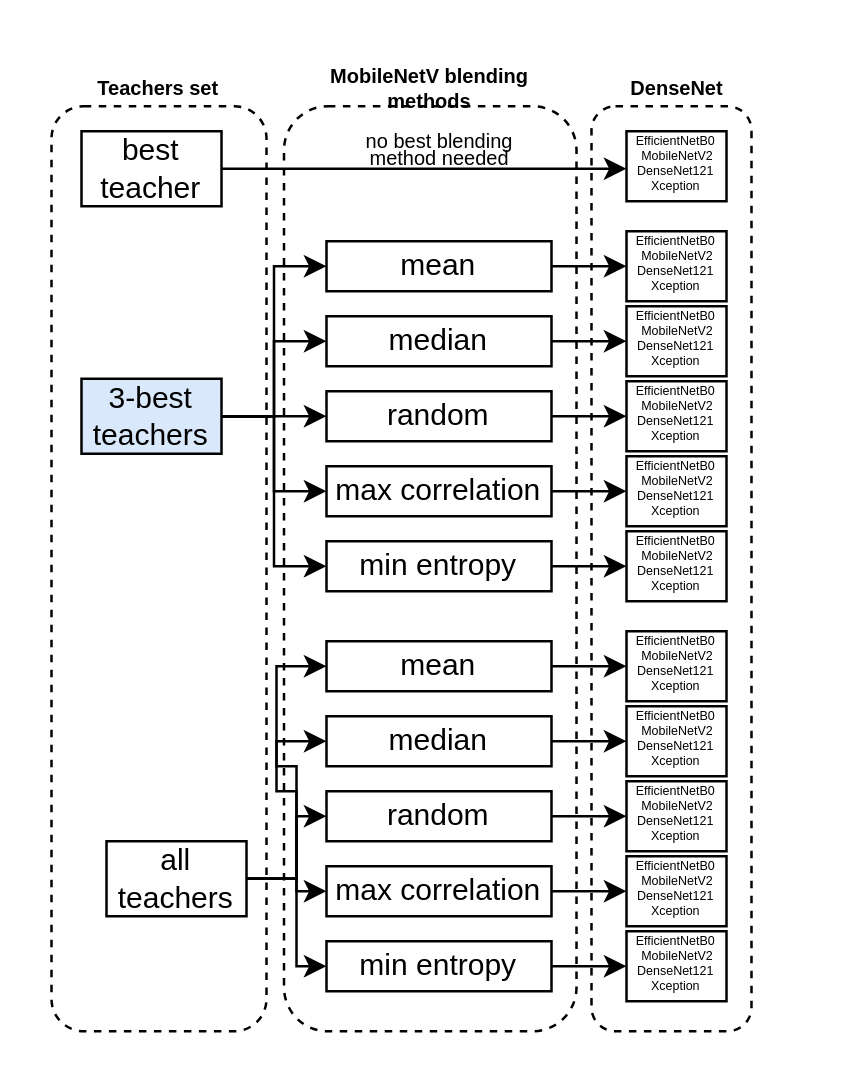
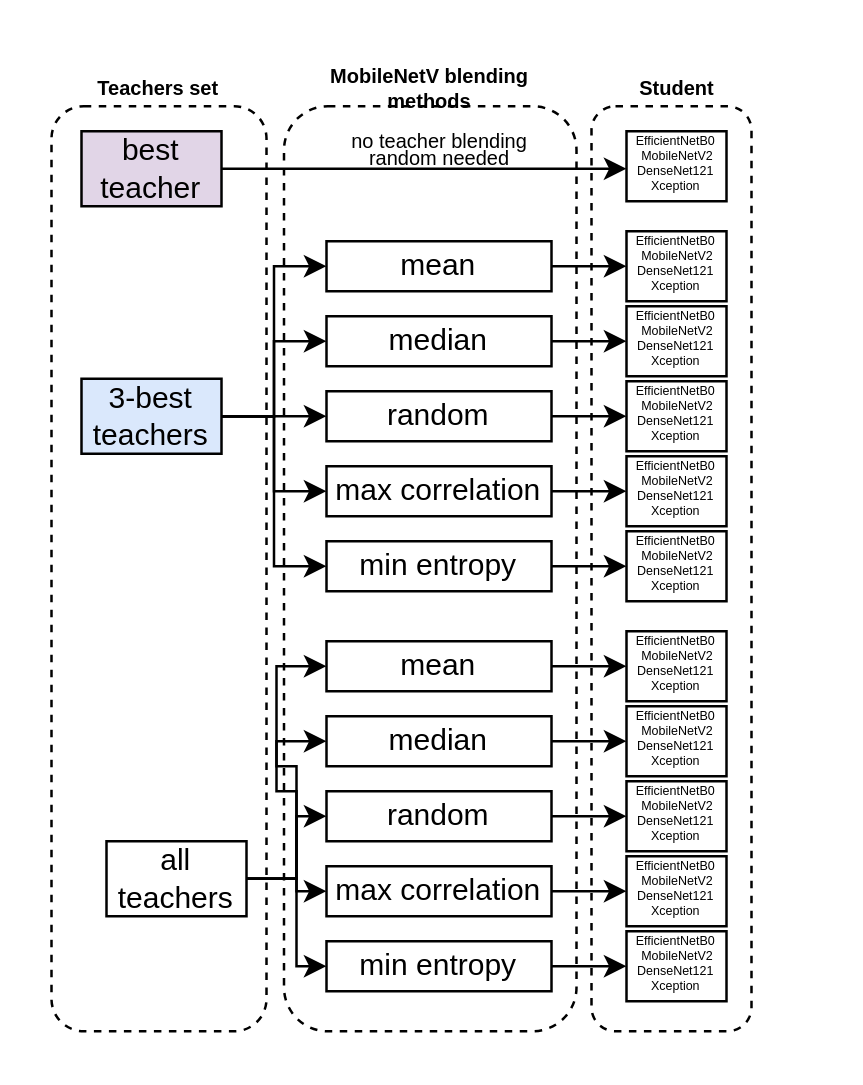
node "DenseNet": label "DenseNet" -> "Student"
node "no best blending": label "no best blending" -> "no teacher blending"
node "method needed": label "method needed" -> "random needed"
node "best teacher": fillcolor #ffffff -> #e1d5e7
